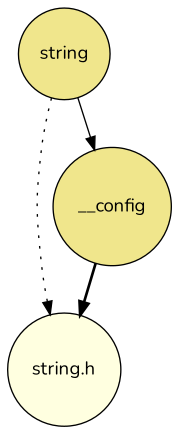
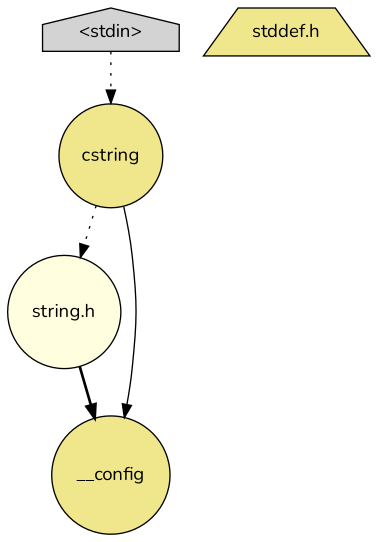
node "<stdin>": added
node "stddef.h": added
node "string": label "string" -> "cstring"
edge "__config" -> "string.h": reversed
